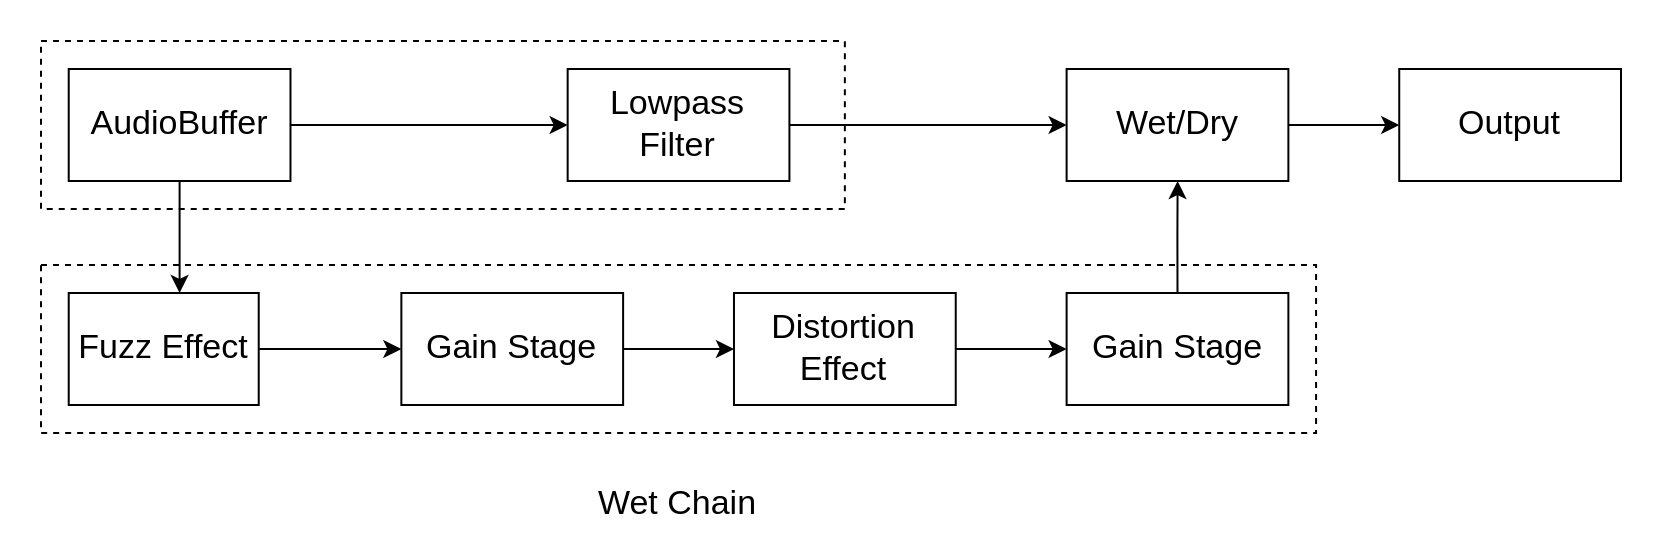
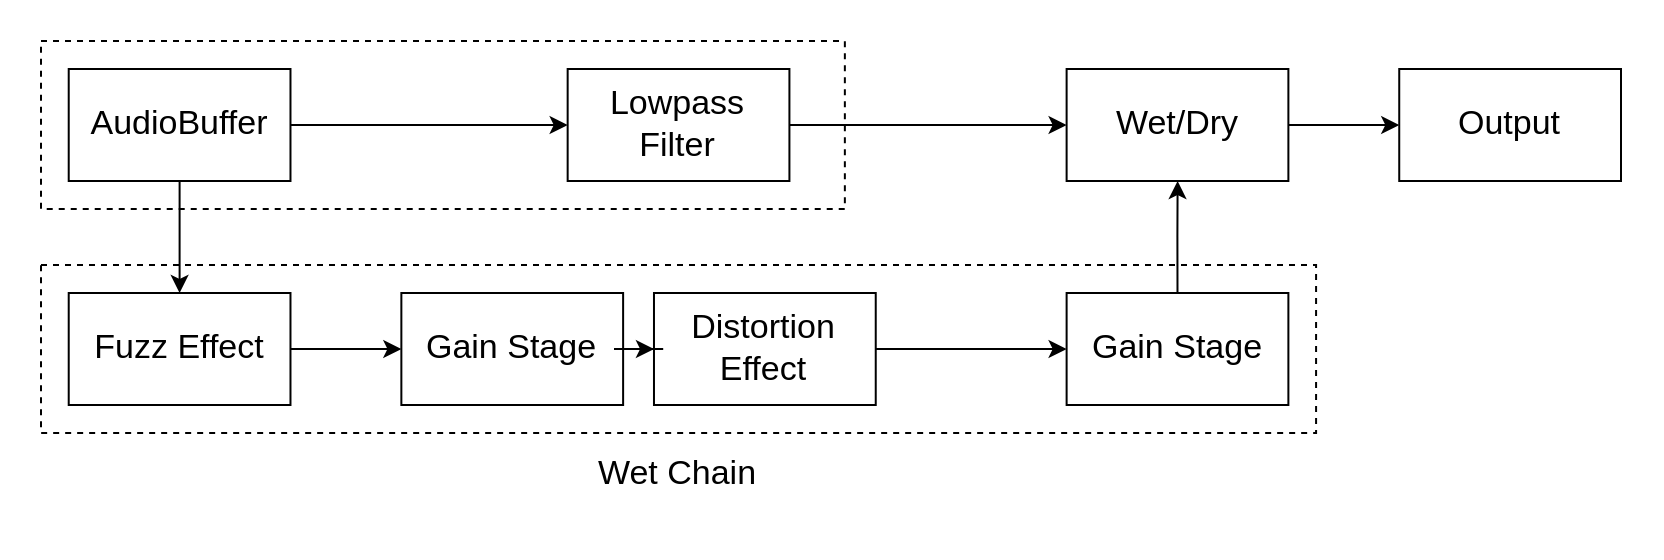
node "Fuzz Effect": size 190x112 -> 222x112
node "Distortion Effect": moved (845, 349) -> (765, 349)
node "Wet Chain": moved (679, 505) -> (679, 475)
